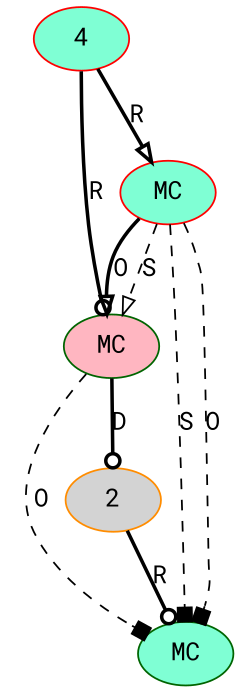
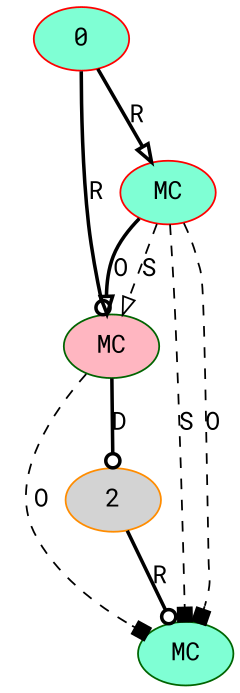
node "4": label "4" -> "0"
